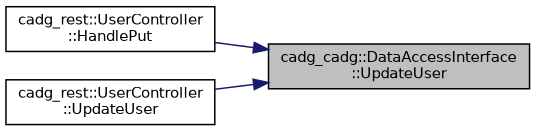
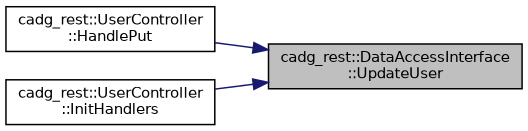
node "cadg_cadg::DataAccessInterface ::UpdateUser": label "cadg_cadg::DataAccessInterface ::UpdateUser" -> "cadg_rest::DataAccessInterface ::UpdateUser"
node "cadg_rest::UserController ::UpdateUser": label "cadg_rest::UserController ::UpdateUser" -> "cadg_rest::UserController ::InitHandlers"
